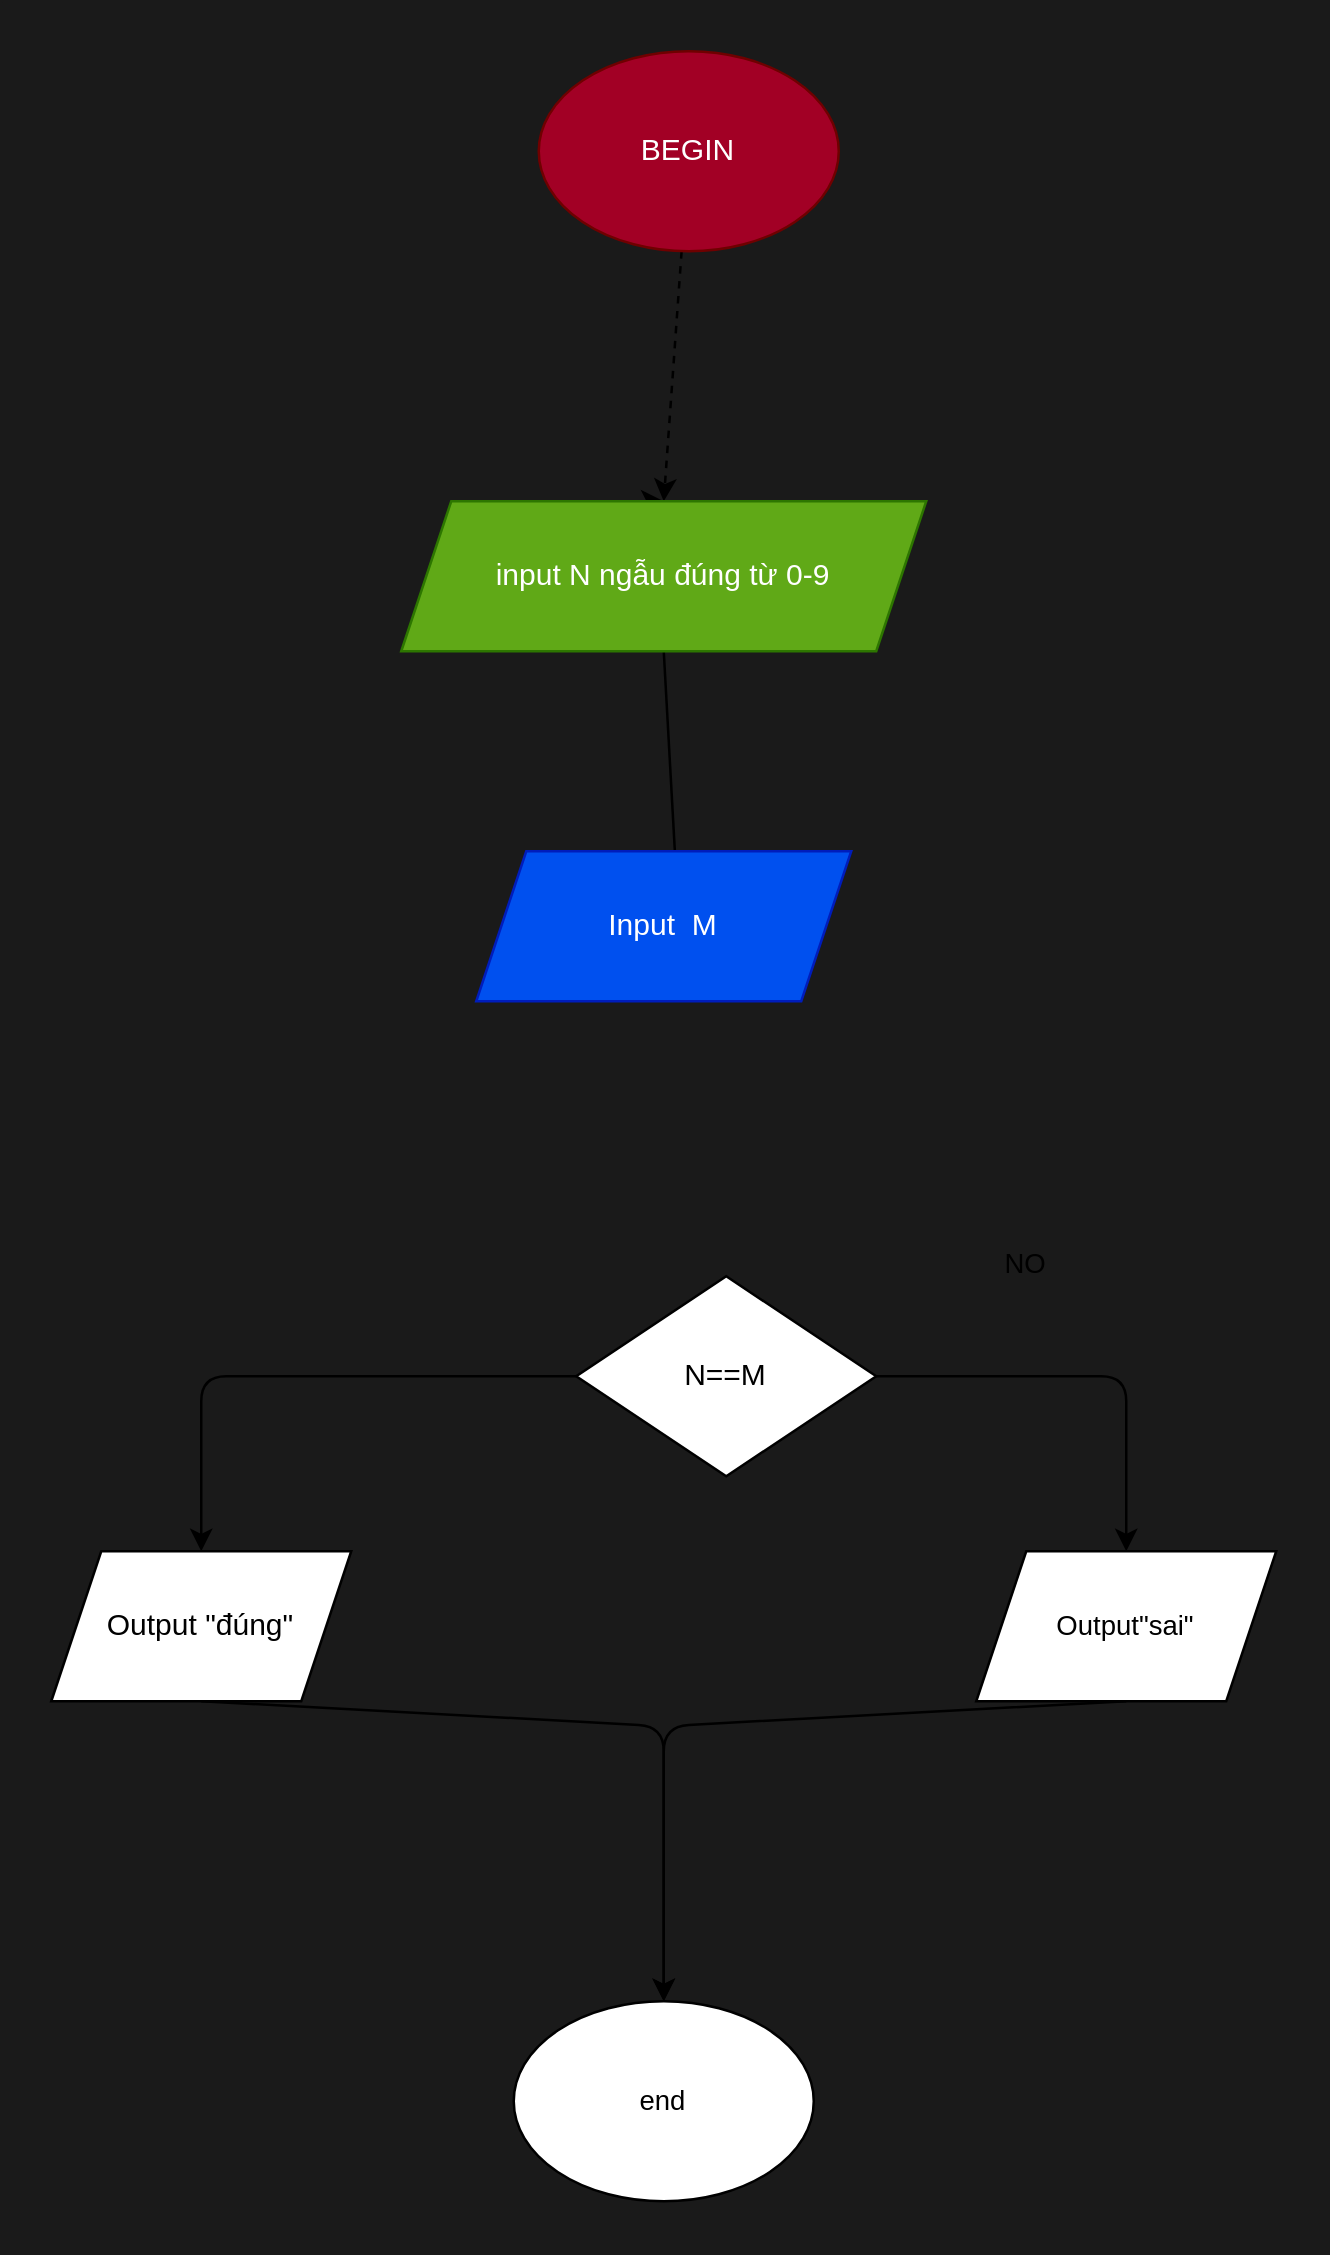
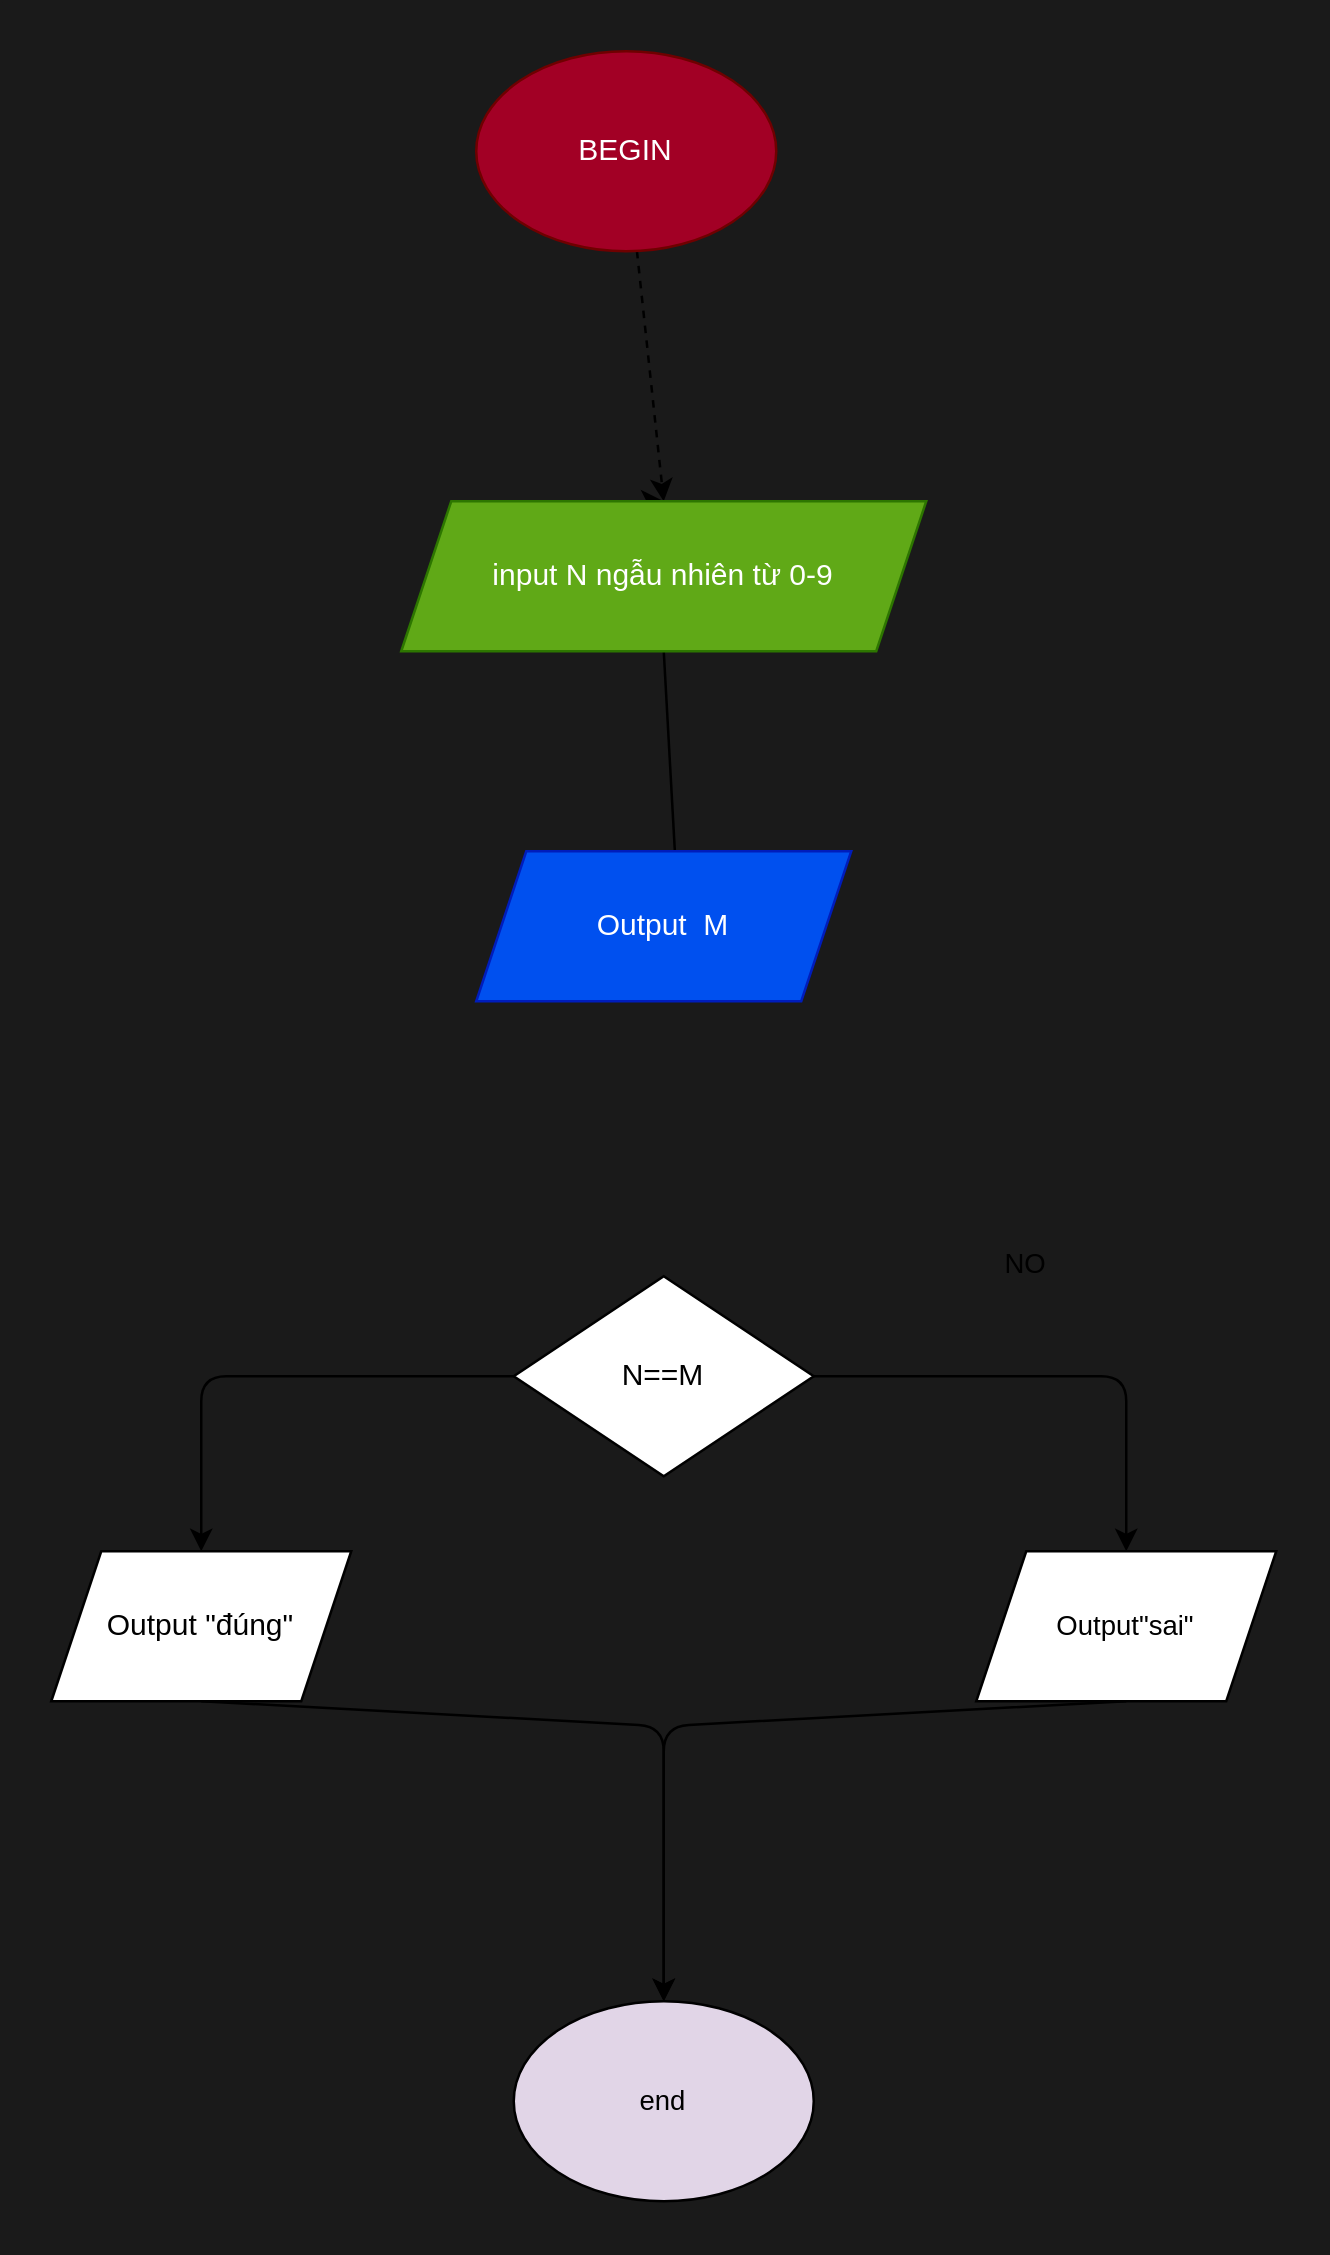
node "BEGIN": moved (689, 151) -> (626, 151)
node "input N ngẫu đúng từ 0-9": label "input N ngẫu đúng từ 0-9" -> "input N ngẫu nhiên từ 0-9"
node "Input M": label "Input M" -> "Output M"
node "N==M": moved (726, 1376) -> (664, 1376)
node "end": fillcolor #ffffff -> #e1d5e7
